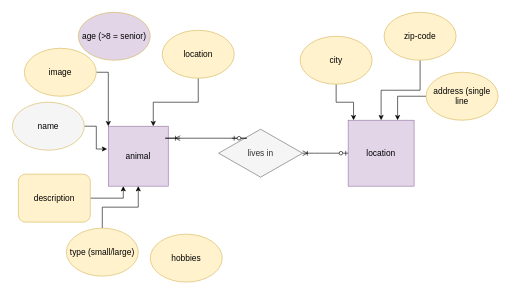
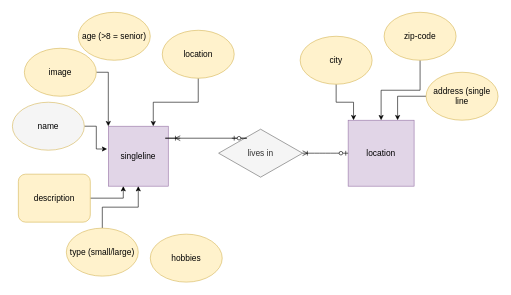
node "age (>8 = senior)": fillcolor #e1d5e7 -> #fff2cc
node "animal": label "animal" -> "singleline"
